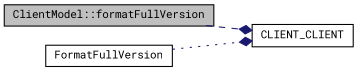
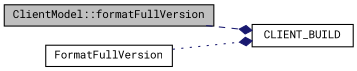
node "CLIENT_CLIENT": label "CLIENT_CLIENT" -> "CLIENT_BUILD"
